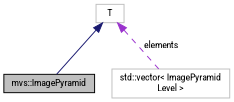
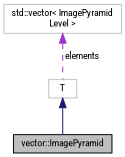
edge "std::vector< ImagePyramid Level >" -> "T": reversed
node "mvs::ImagePyramid": label "mvs::ImagePyramid" -> "vector::ImagePyramid"
